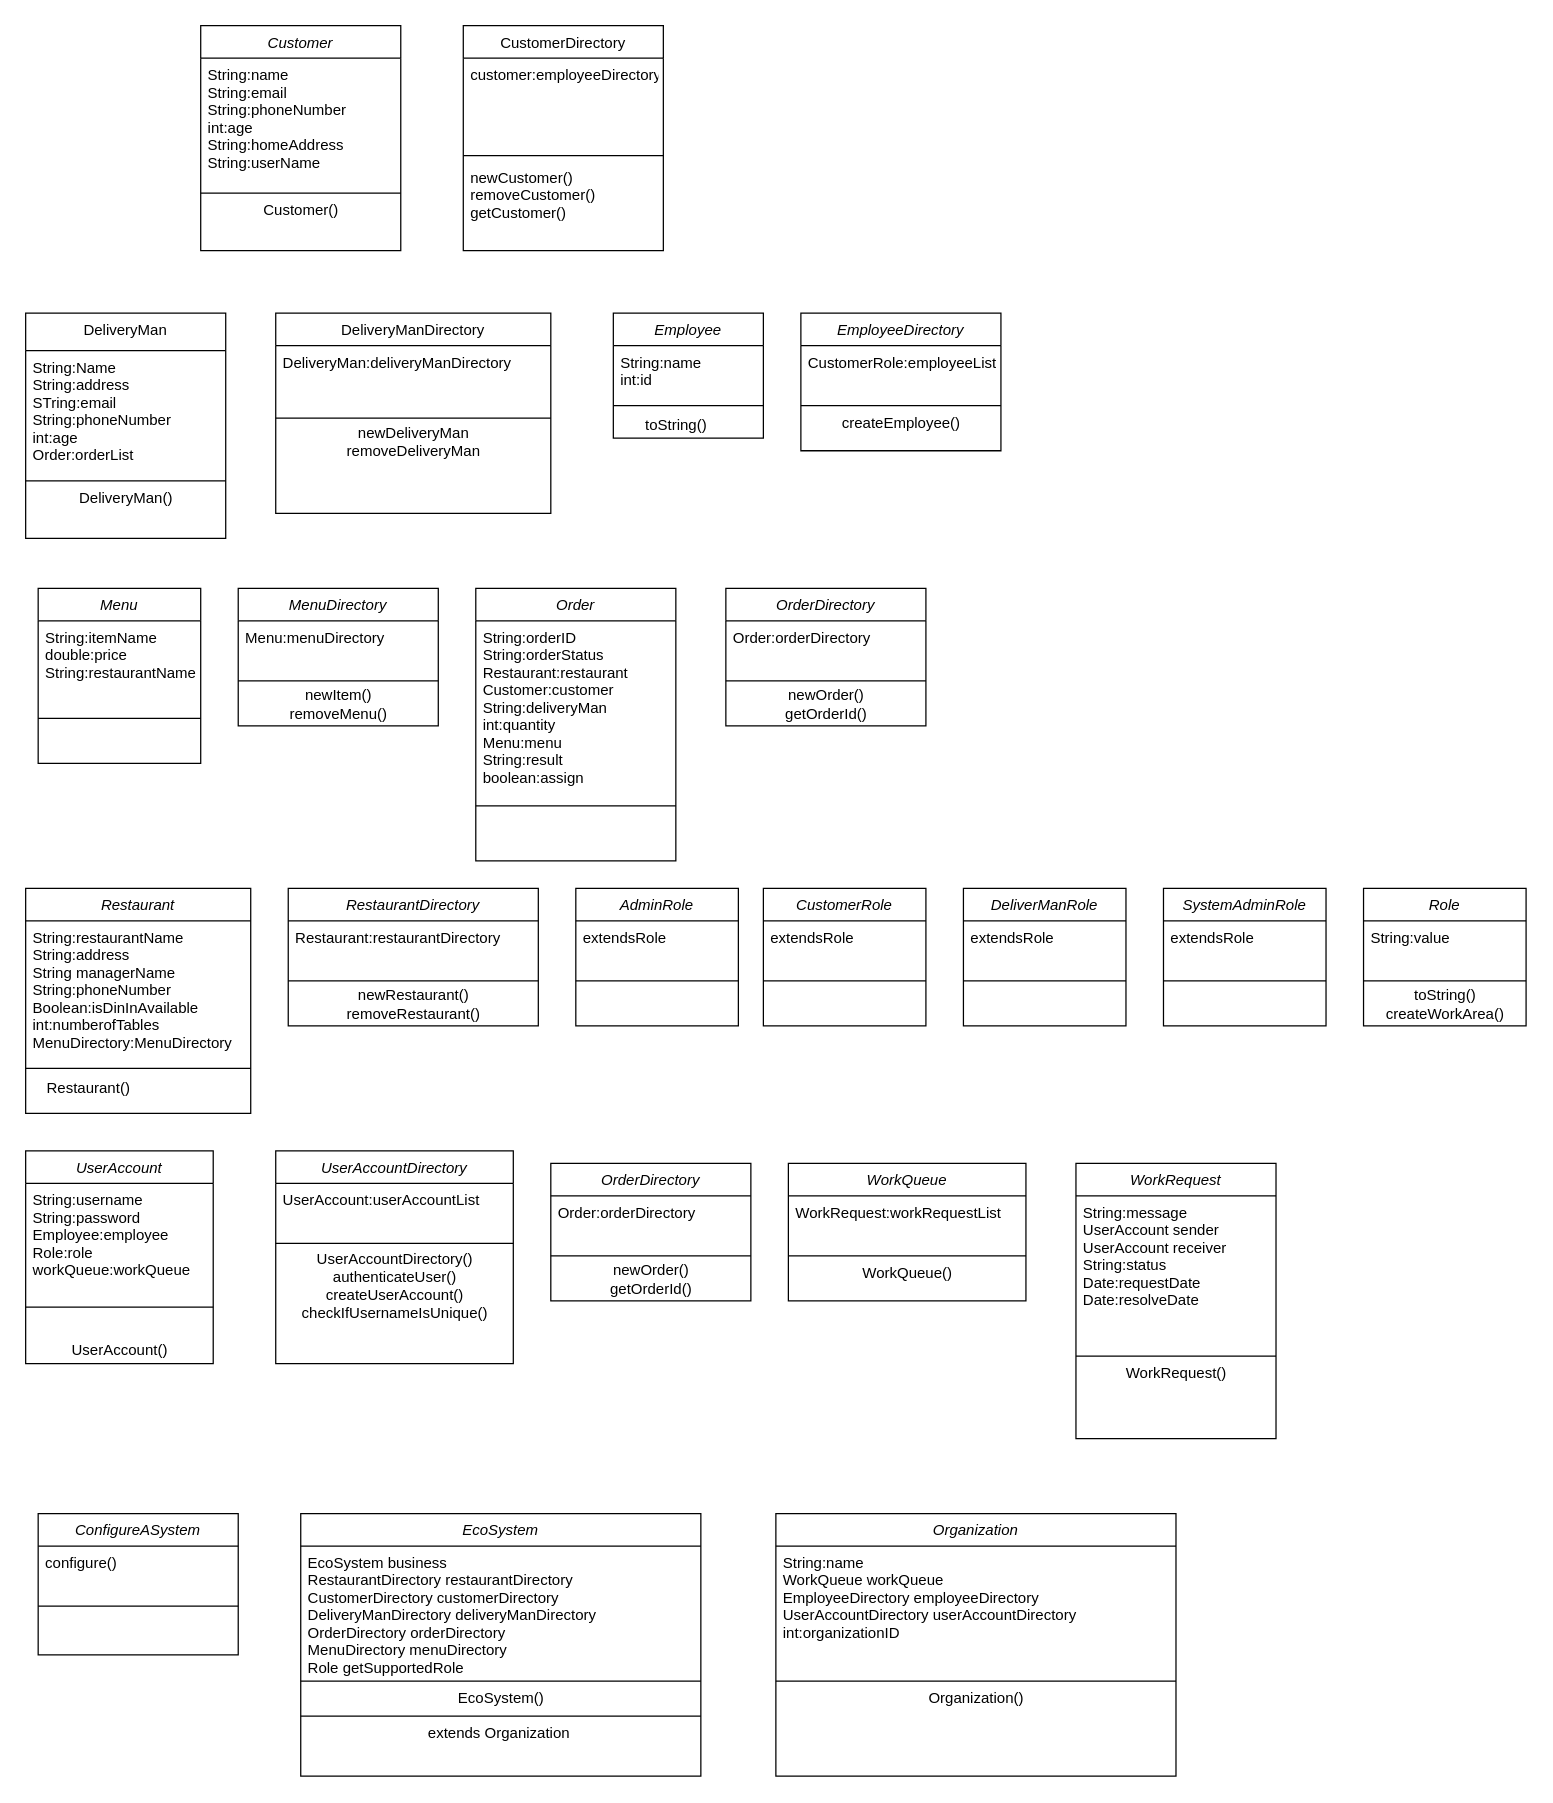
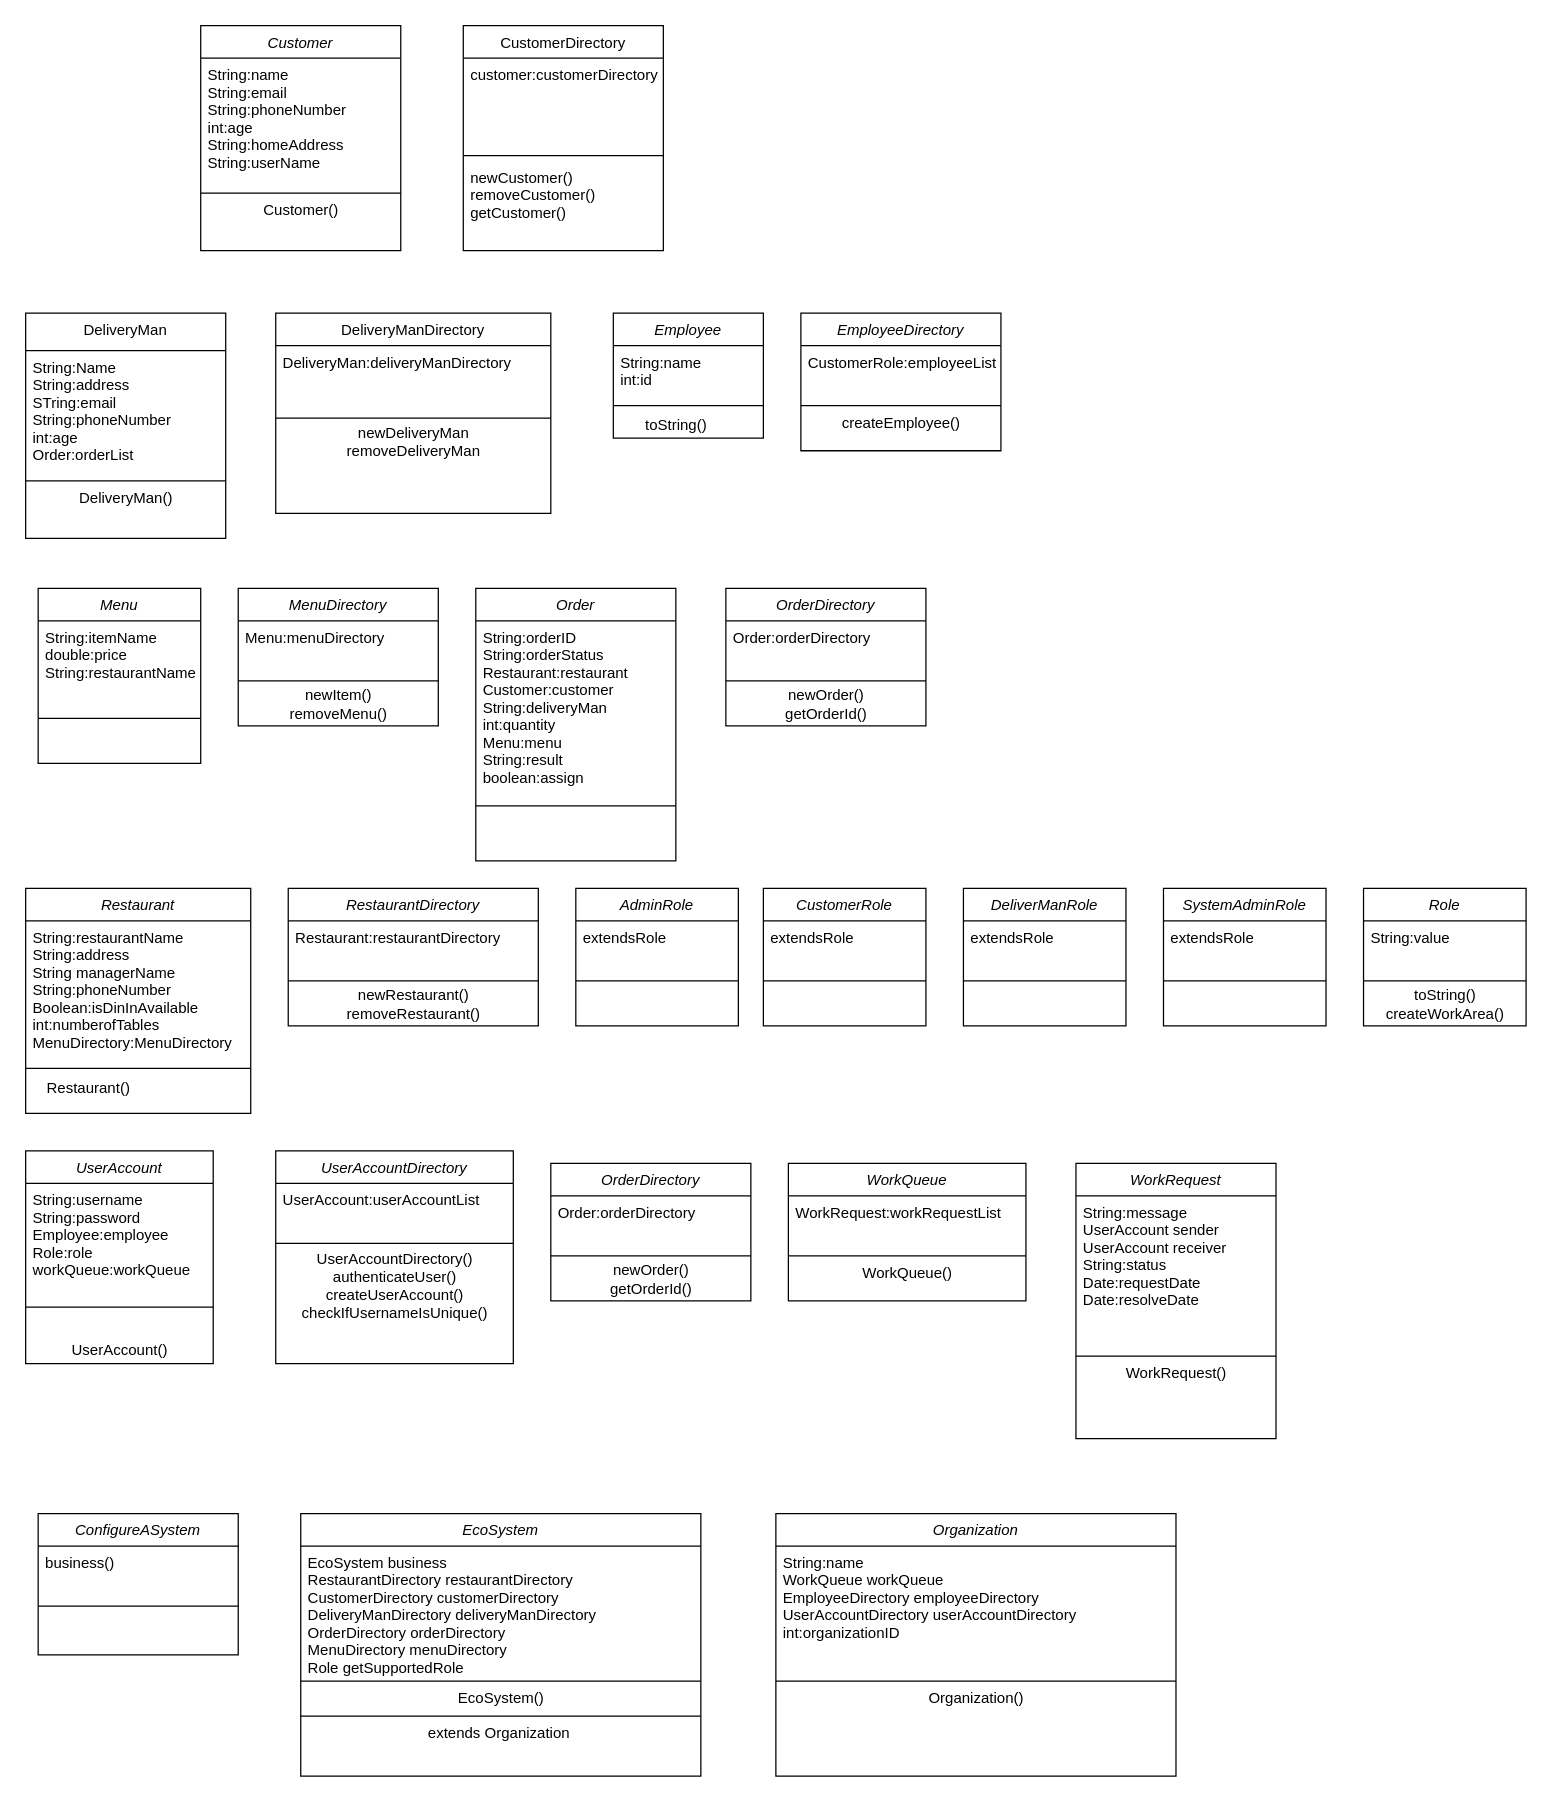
node "customer:employeeDirectory": label "customer:employeeDirectory" -> "customer:customerDirectory"
node "configure()": label "configure()" -> "business()"
